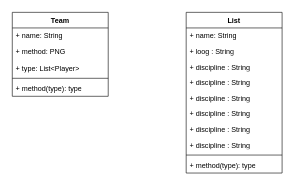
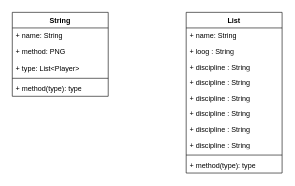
node "Team": label "Team" -> "String"
